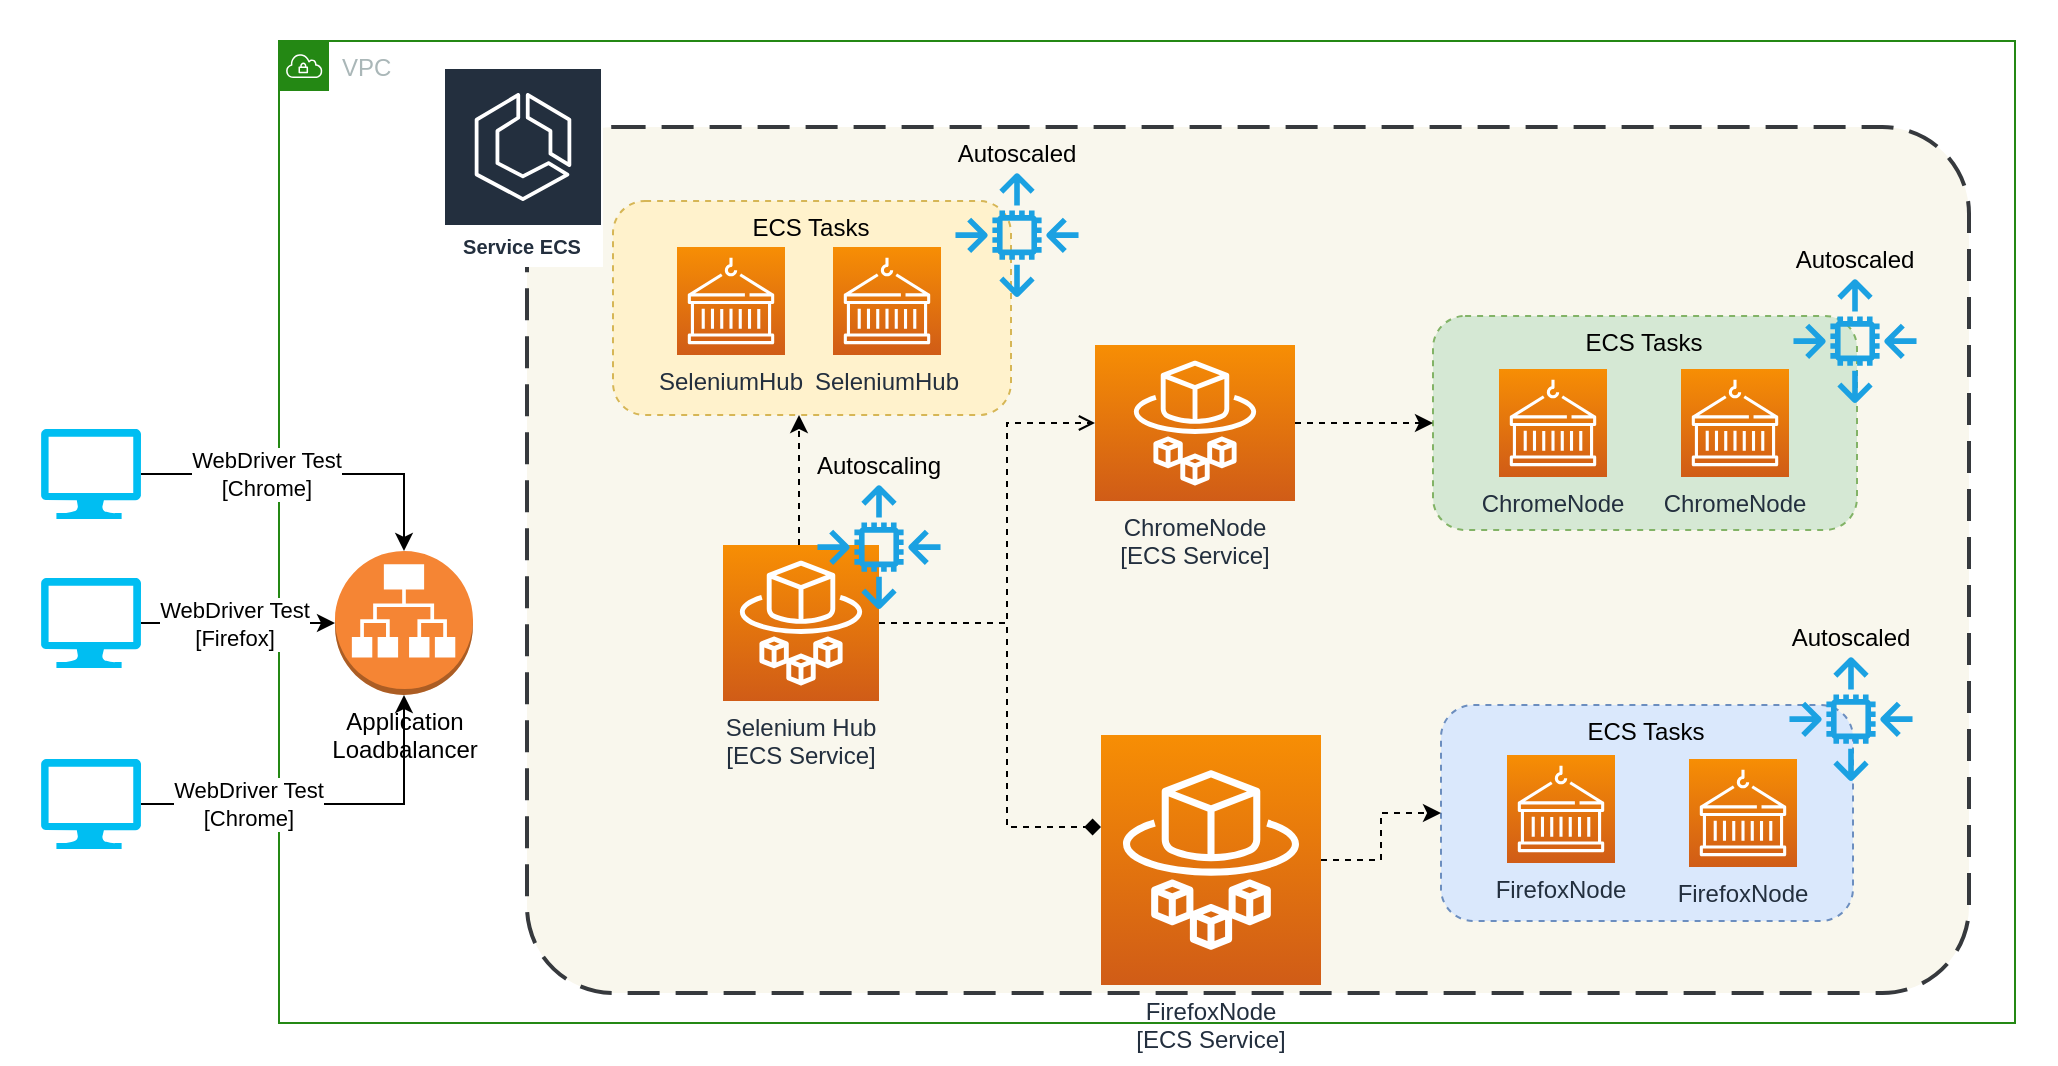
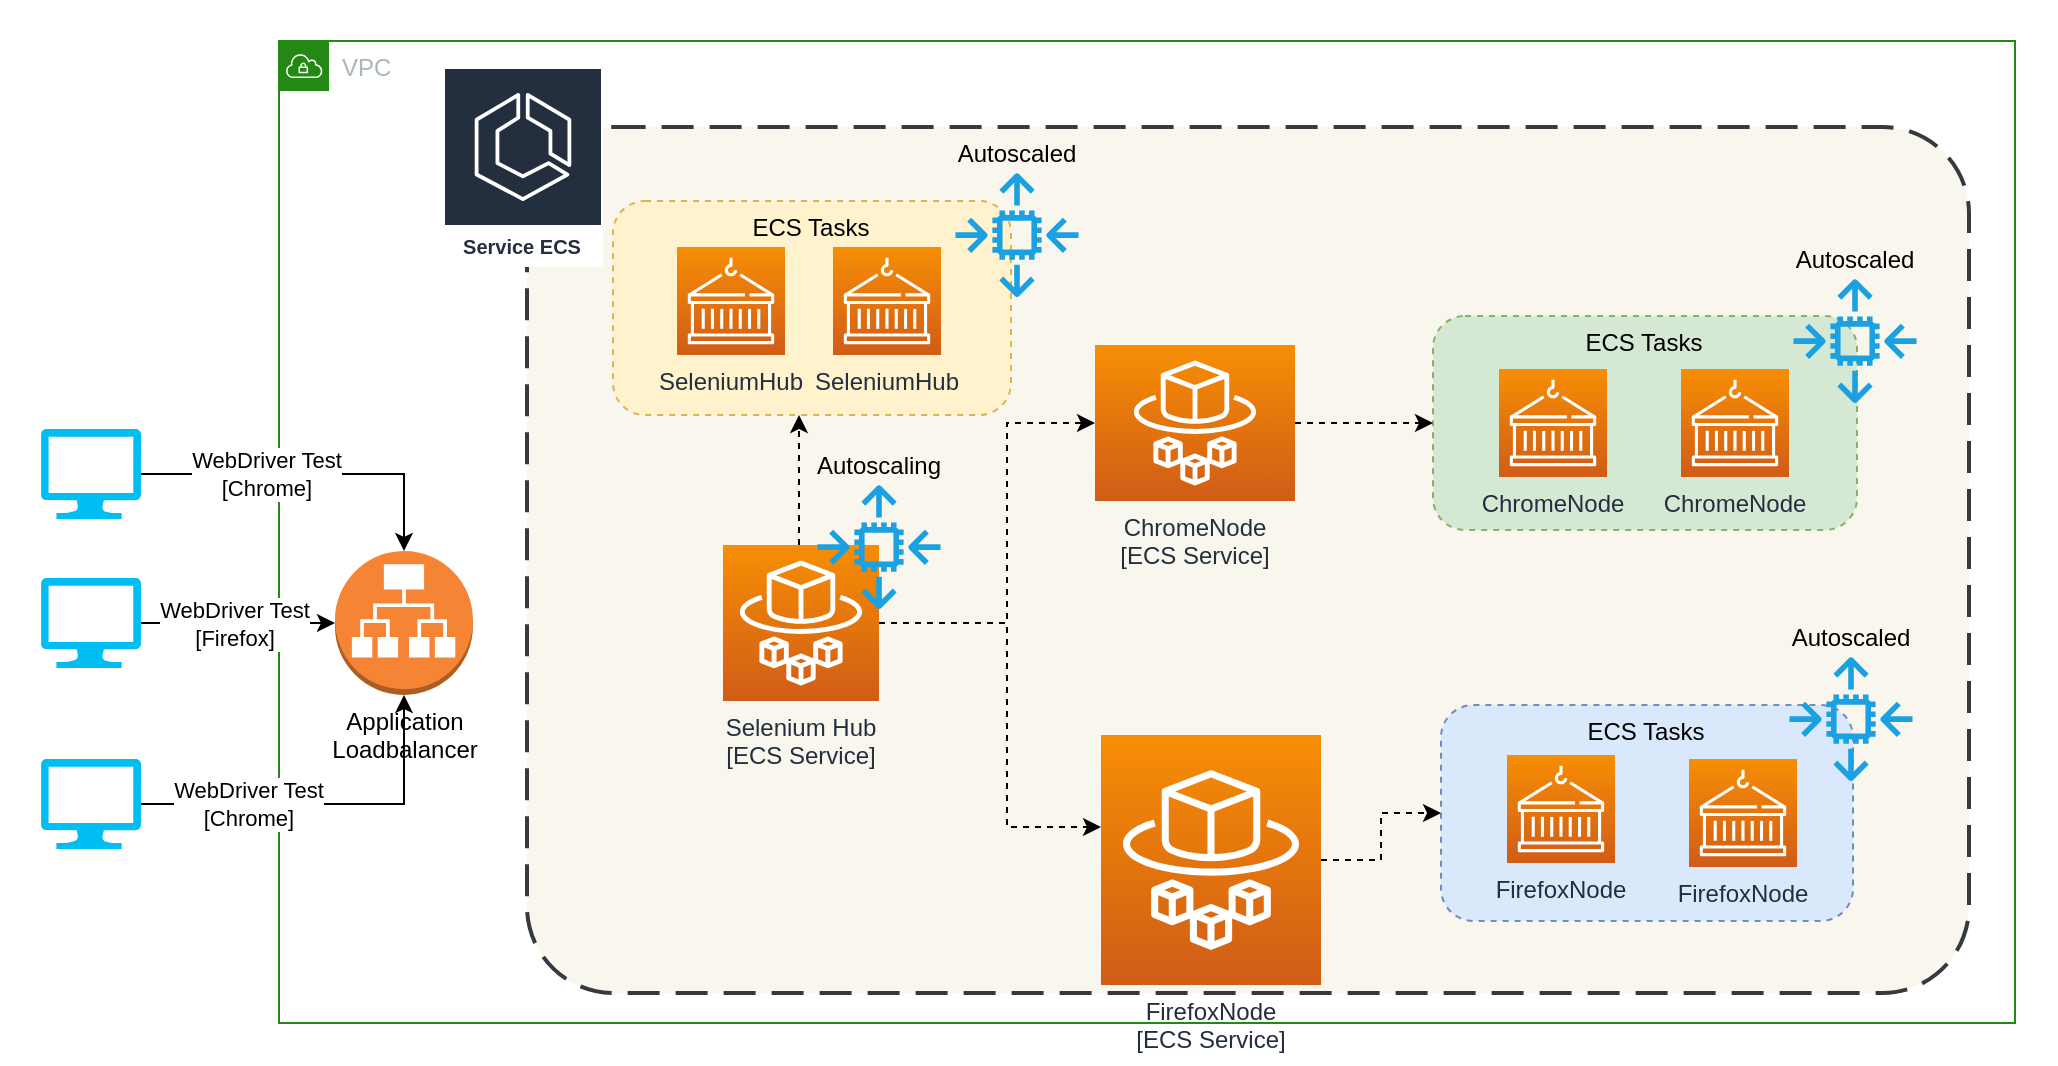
edge "Selenium Hub [ECS Service]" -> "ChromeNode [ECS Service]": arrowhead open -> classic
edge "Selenium Hub [ECS Service]" -> "FirefoxNode [ECS Service]": arrowhead diamond -> classic
